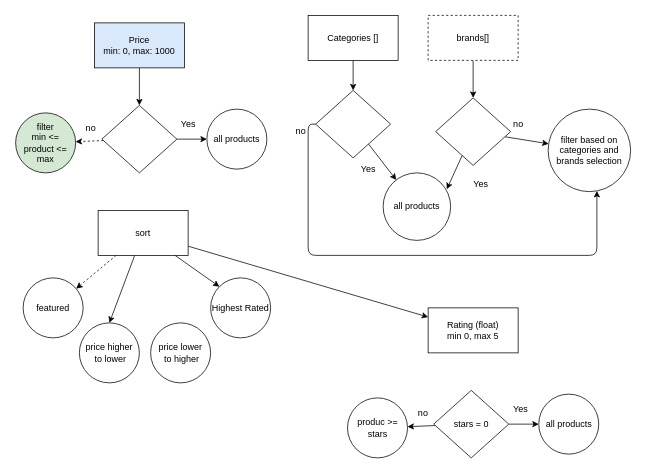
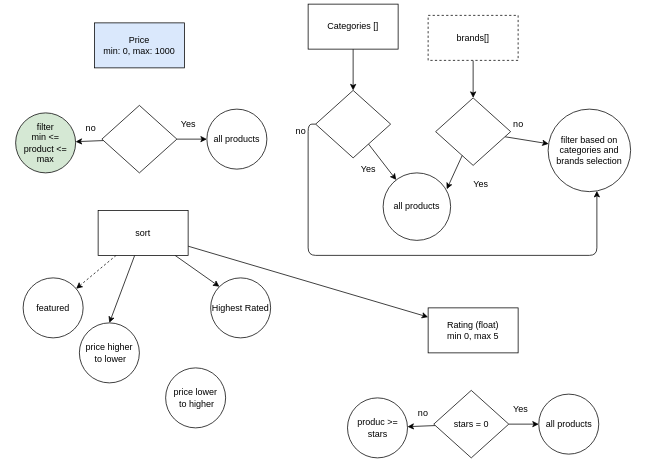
node "Categories []": moved (353, 38) -> (353, 27)
edge "Price min: 0, max: 1000" -> "max = 0": removed
edge "max = 0" -> "filter min <= product <= max": style dashed -> solid
node "price lower to higher": moved (180, 353) -> (195, 398)
